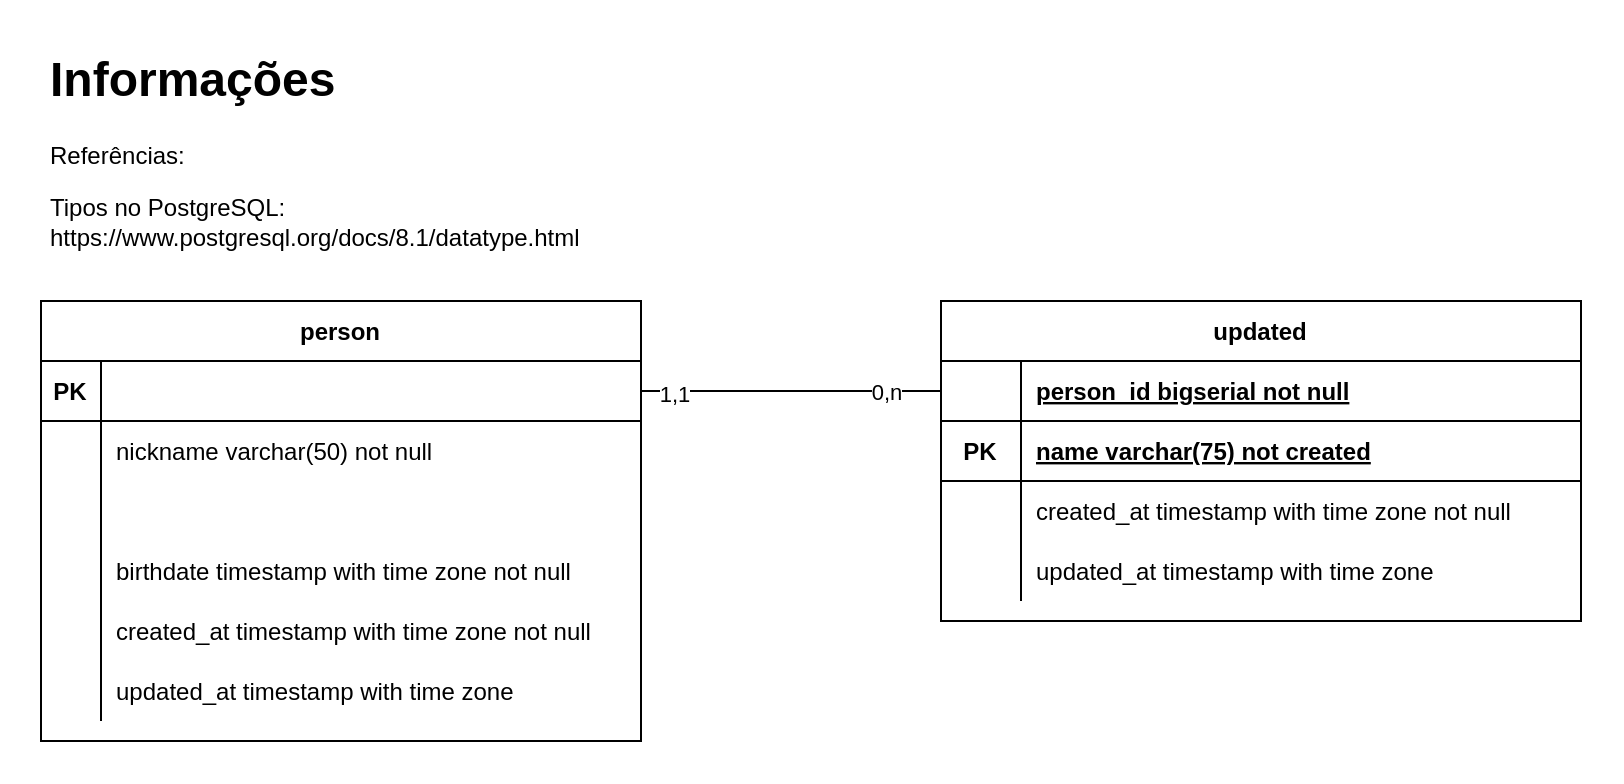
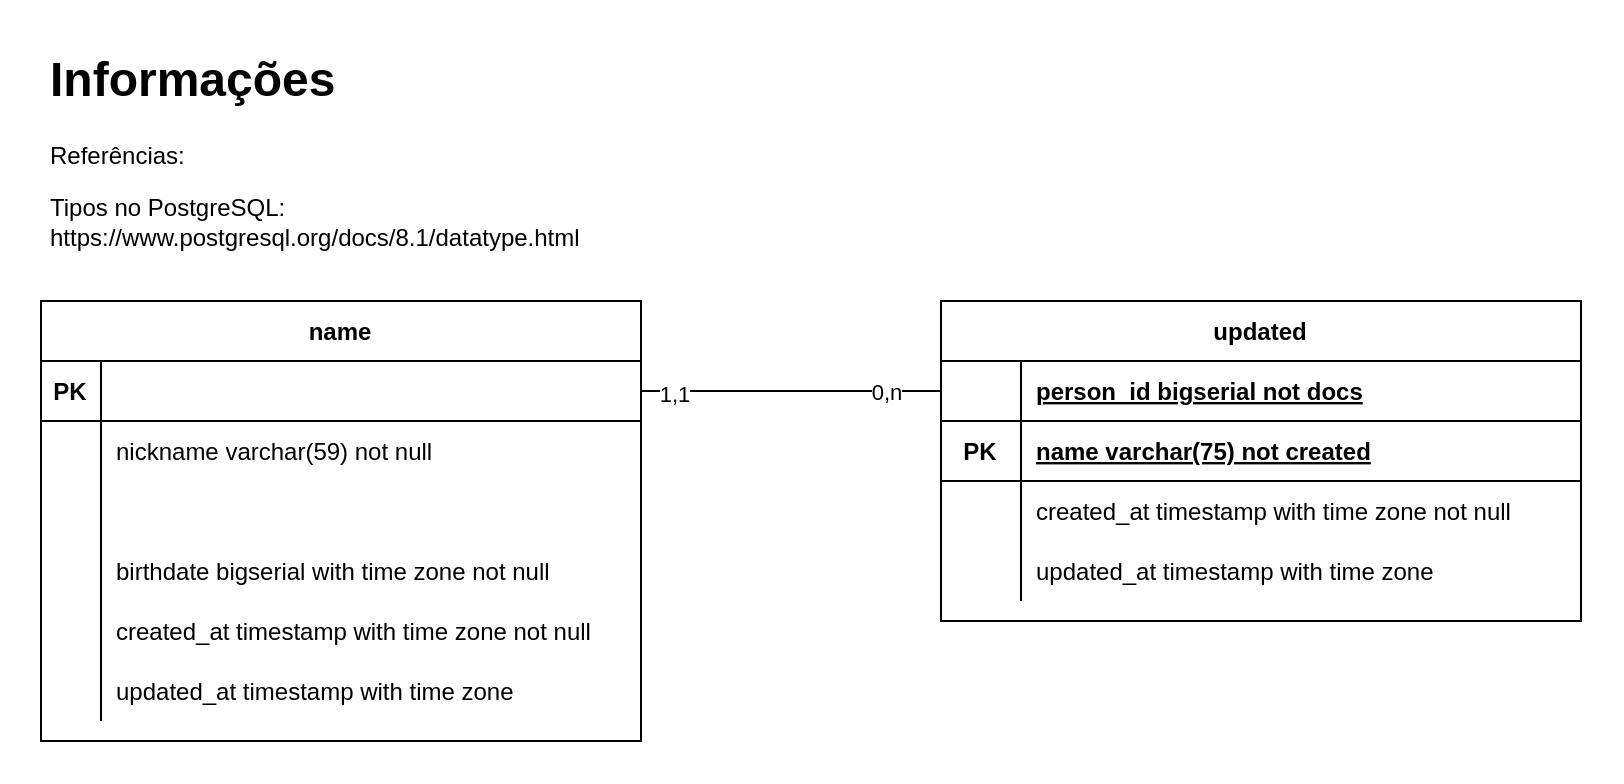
node "person": label "person" -> "name"
node "person_id bigserial not null": label "person_id bigserial not null" -> "person_id bigserial not docs"
node "nickname varchar(50) not null": label "nickname varchar(50) not null" -> "nickname varchar(59) not null"
node "birthdate timestamp with time zone not null": label "birthdate timestamp with time zone not null" -> "birthdate bigserial with time zone not null"
